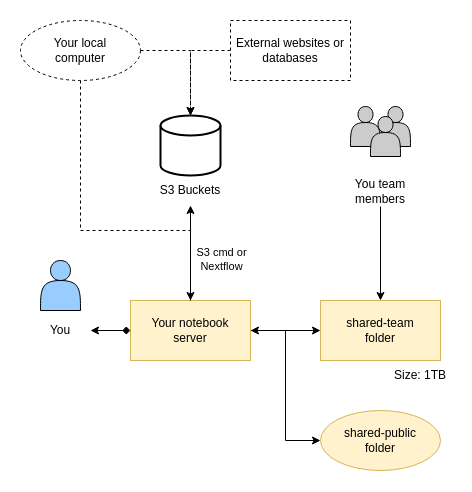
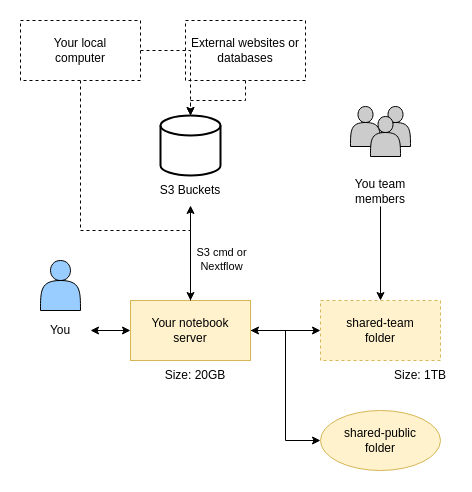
node "Your local computer": shape ellipse -> rectangle
node "External websites or databases": moved (291, 51) -> (246, 51)
edge "You" -- "Your notebook server": arrowhead diamond -> classic
node "shared-team folder": style solid -> dashed
node "Size: 20GB": added
